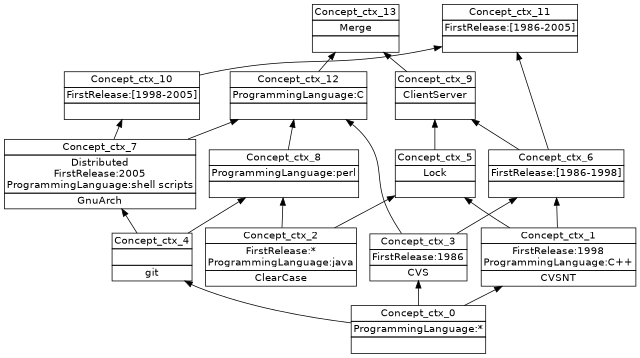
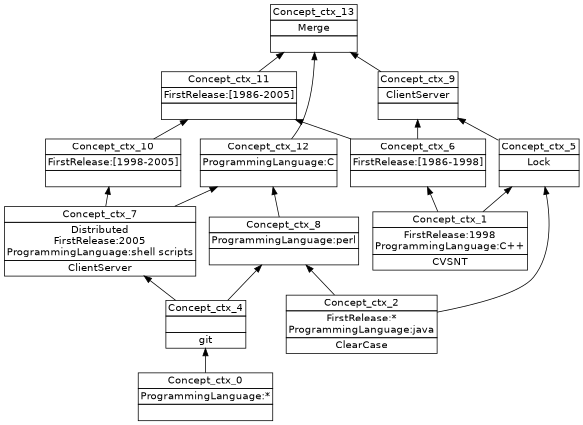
edge "Concept_ctx_11" -> "Concept_ctx_13": added
node "Concept_ctx_7": text "GnuArch" -> "ClientServer"
node "Concept_ctx_3": removed
edge "Concept_ctx_0" -> "Concept_ctx_1": removed
